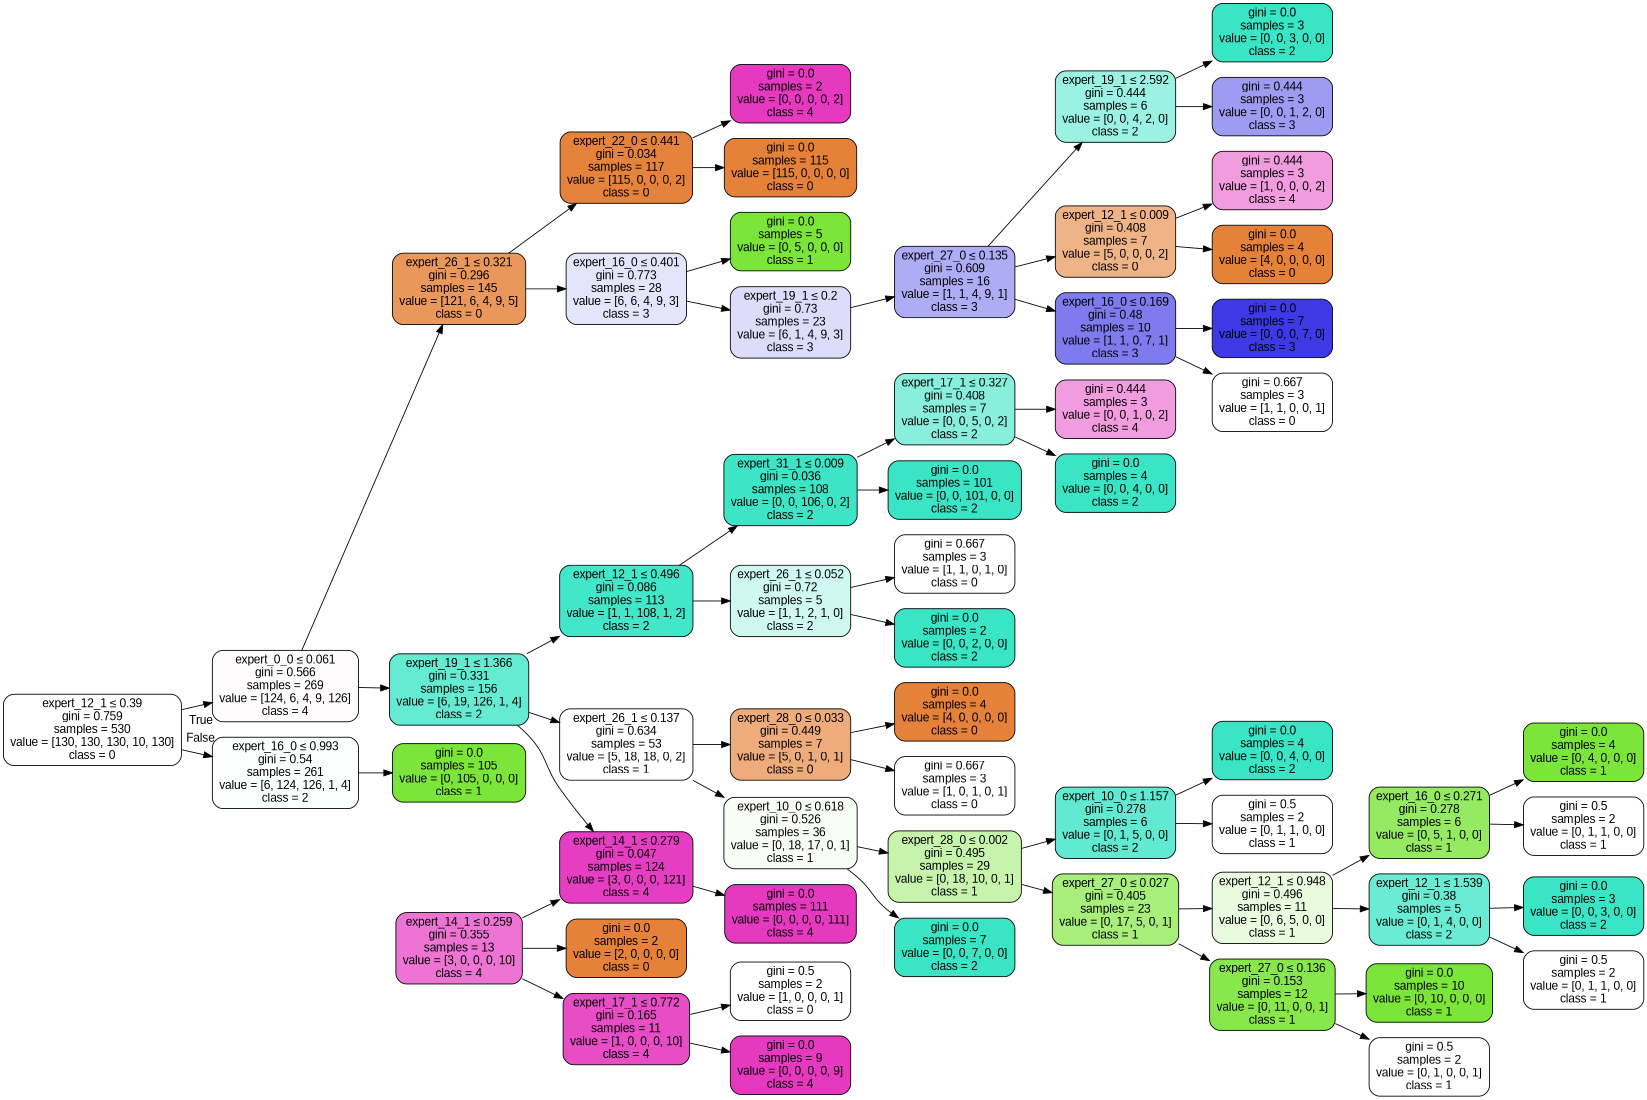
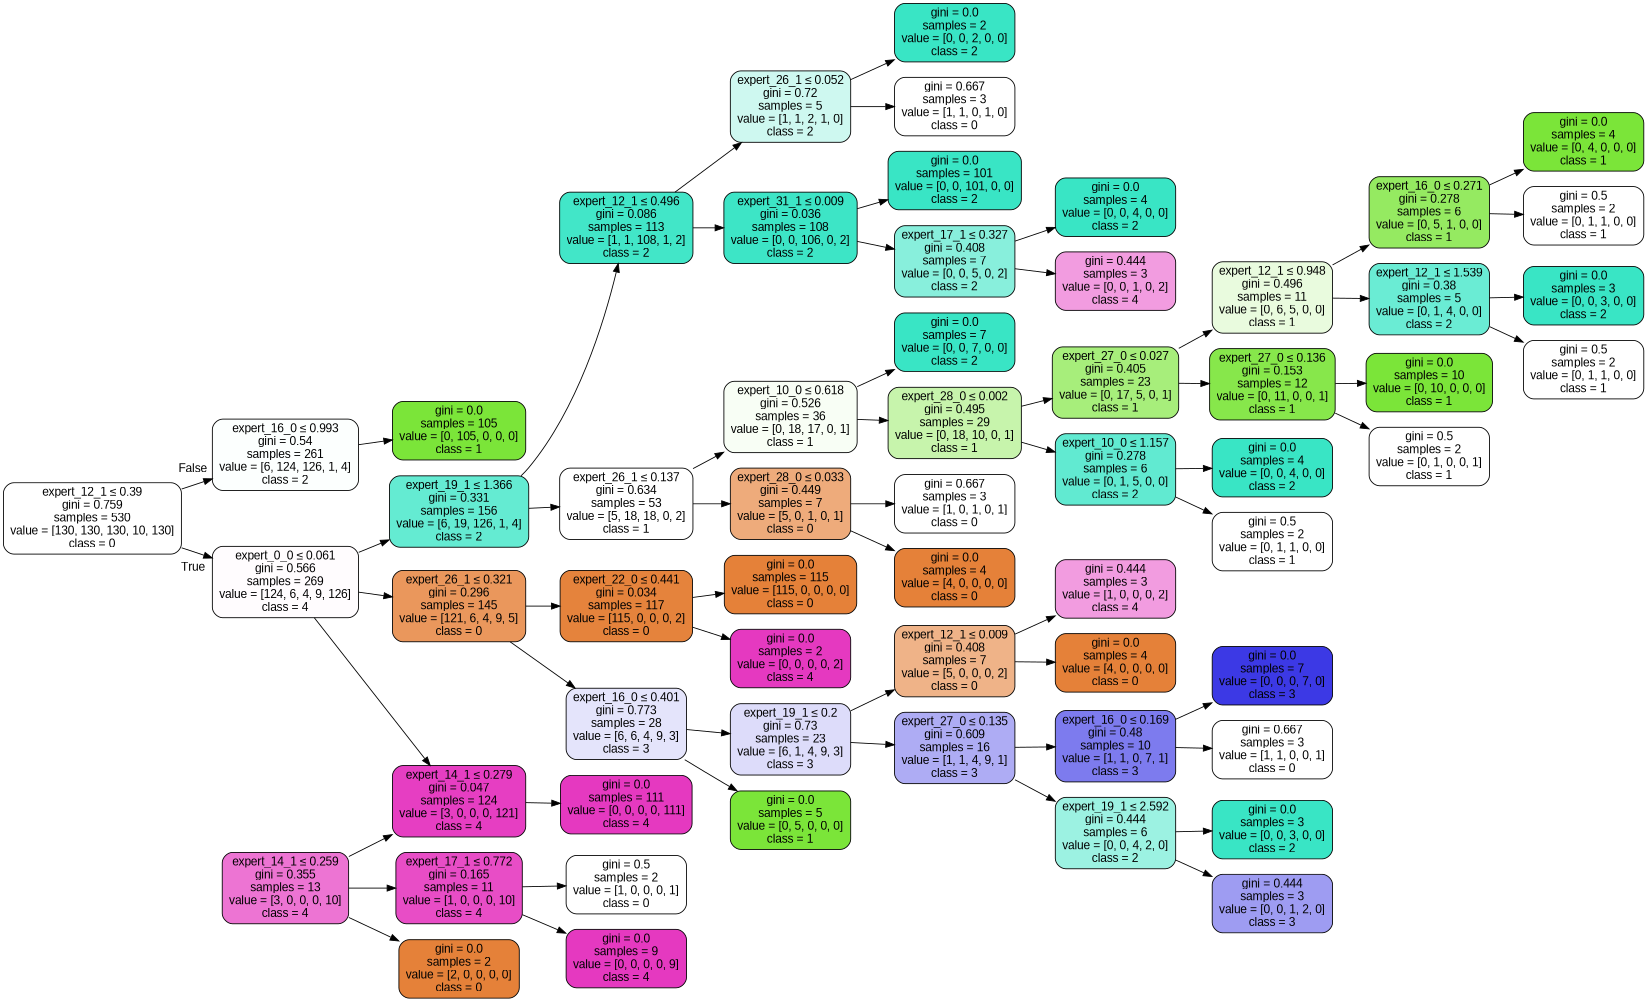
edge "expert_27_0 ≤ 0.135" -> "expert_12_1 ≤ 0.009": now "expert_19_1 ≤ 0.2" -> "expert_12_1 ≤ 0.009"
edge "expert_19_1 ≤ 1.366" -> "expert_14_1 ≤ 0.279": now "expert_0_0 ≤ 0.061" -> "expert_14_1 ≤ 0.279"
